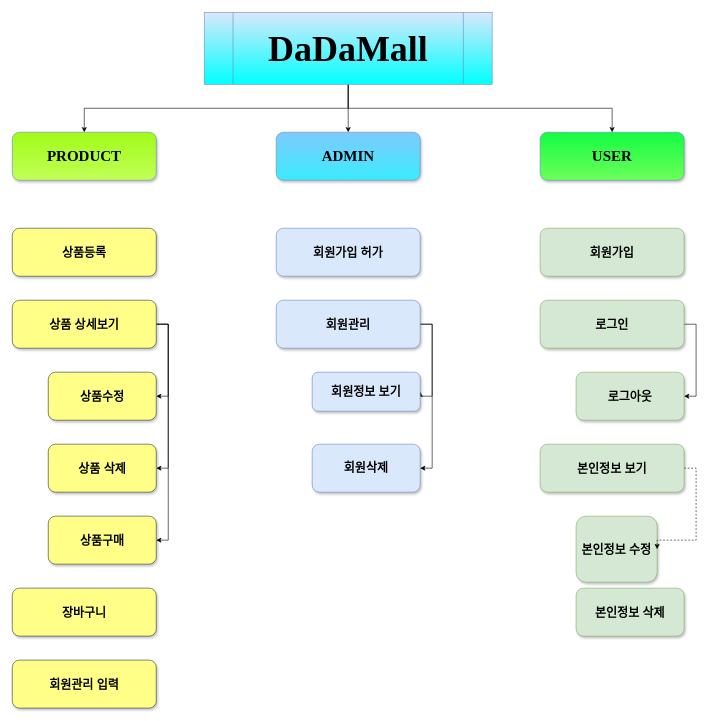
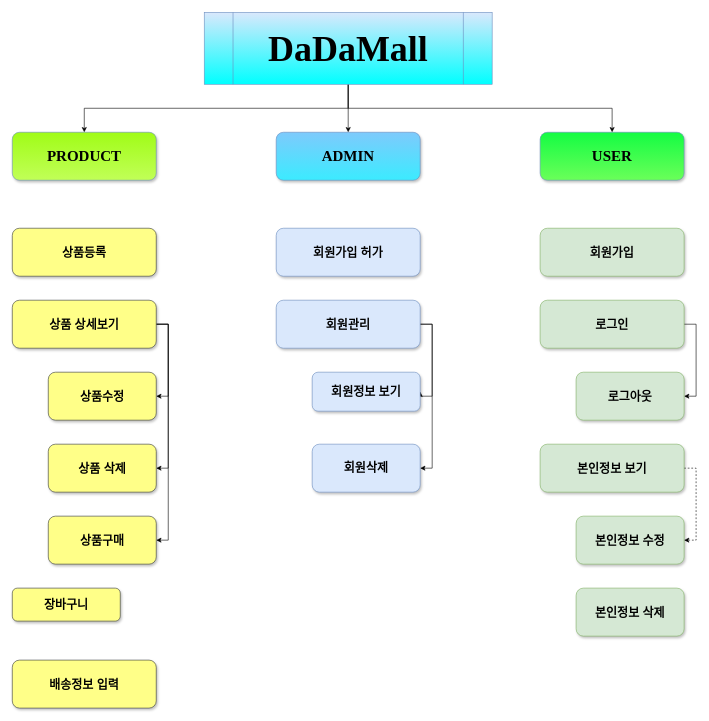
node "본인정보 수정": size 81x66 -> 108x48
node "장바구니": size 144x48 -> 108x33
node "회원관리 입력": label "회원관리 입력" -> "배송정보 입력"
